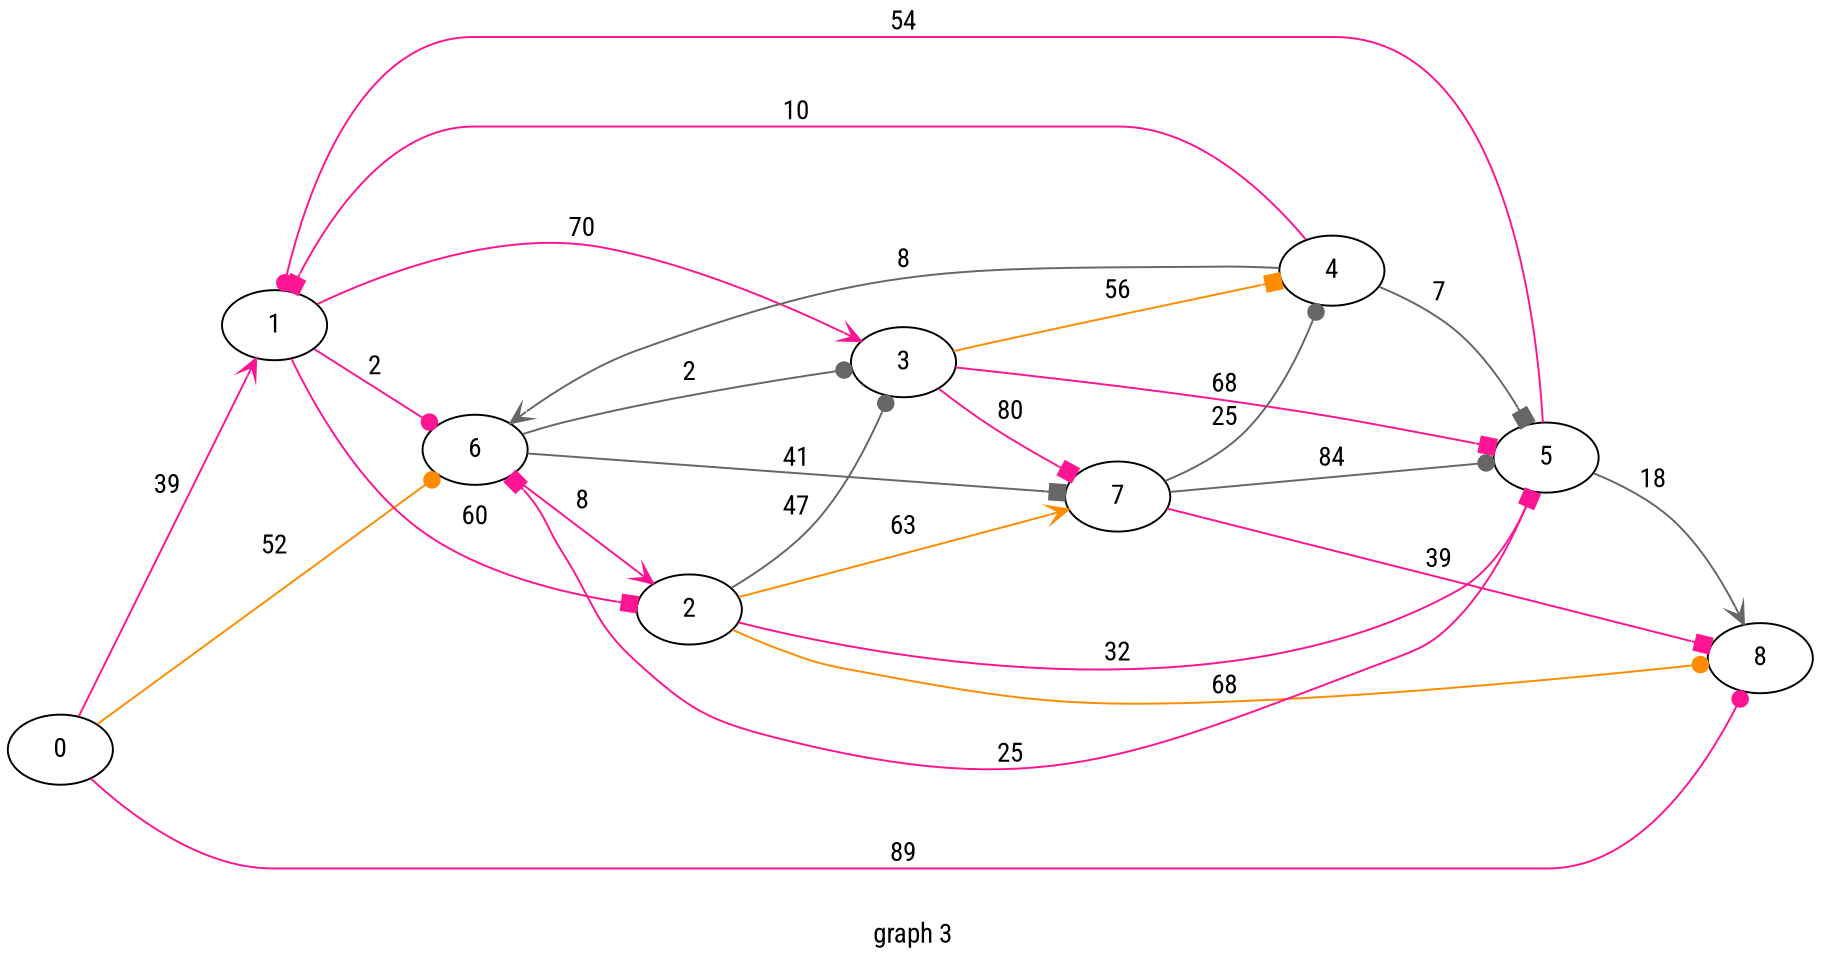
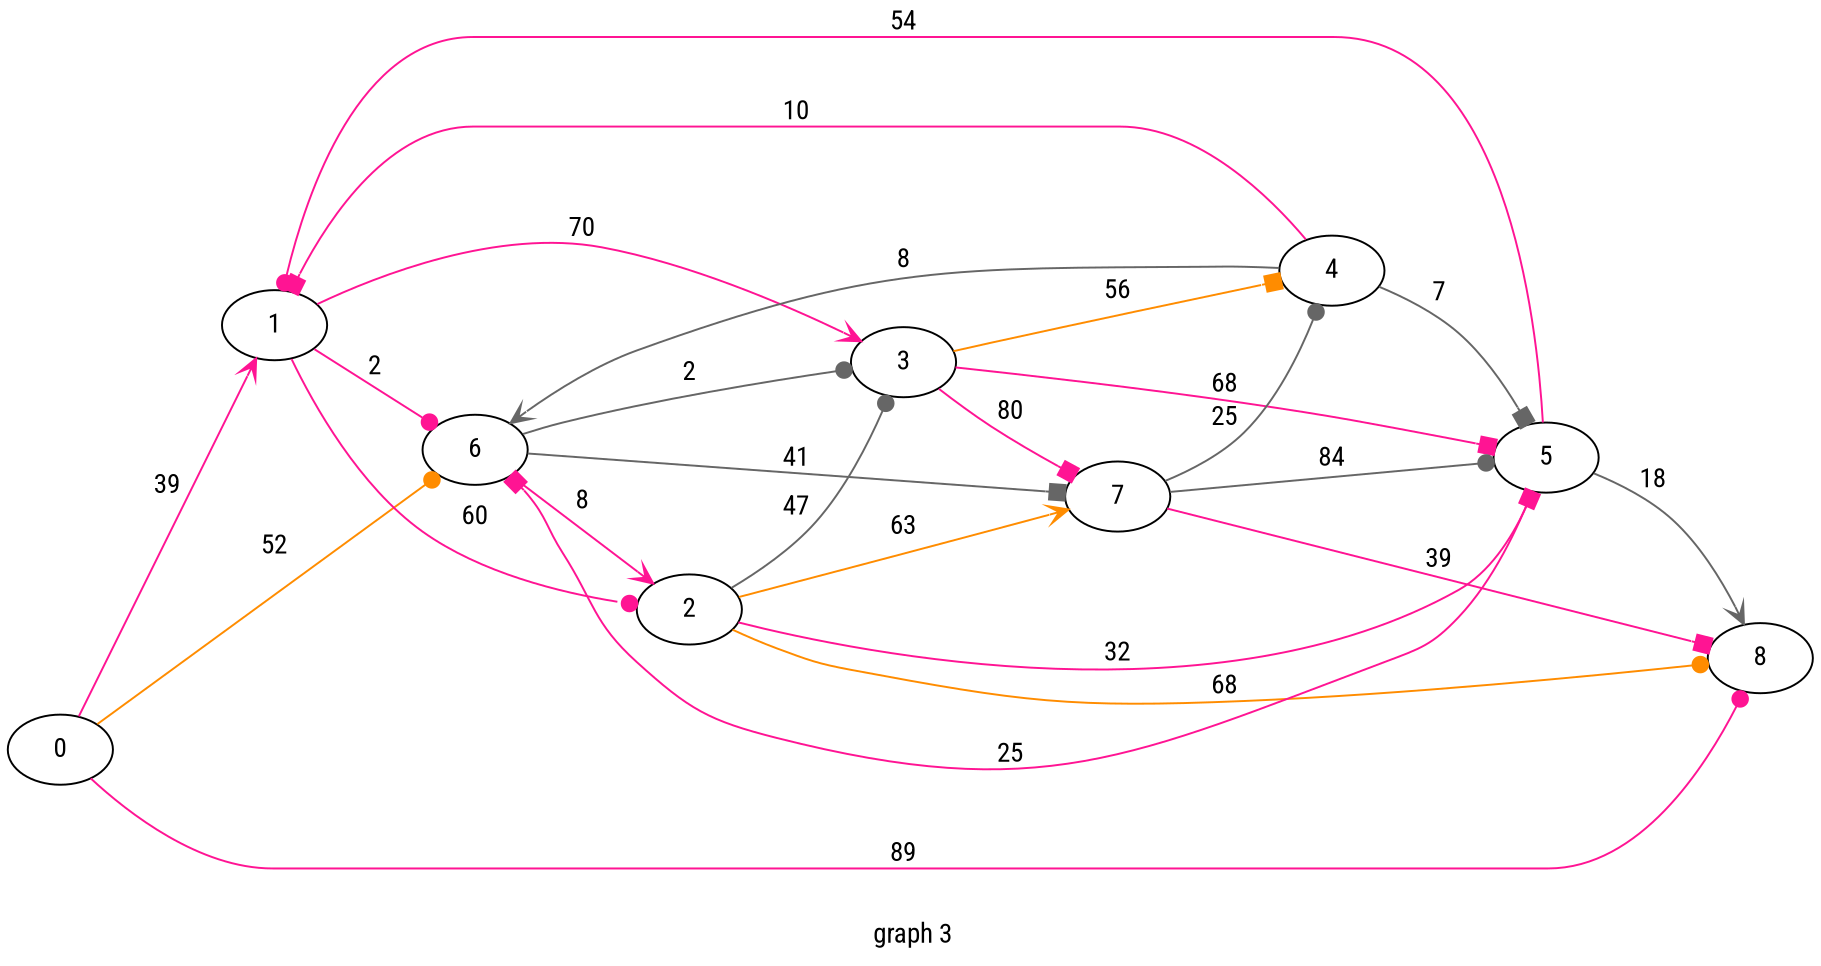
edge "1" -> "2": arrowhead box -> dot
